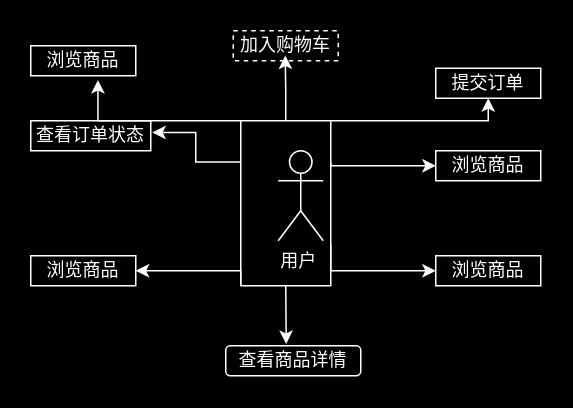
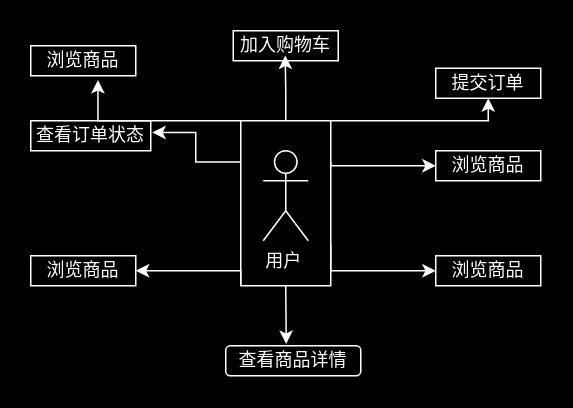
node "加入购物车": style dashed -> solid
node "用户": moved (301, 196) -> (286, 196)
